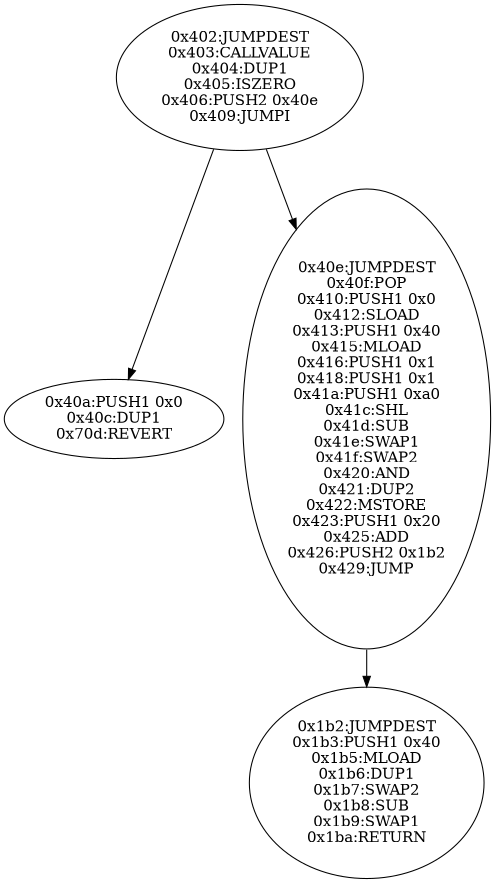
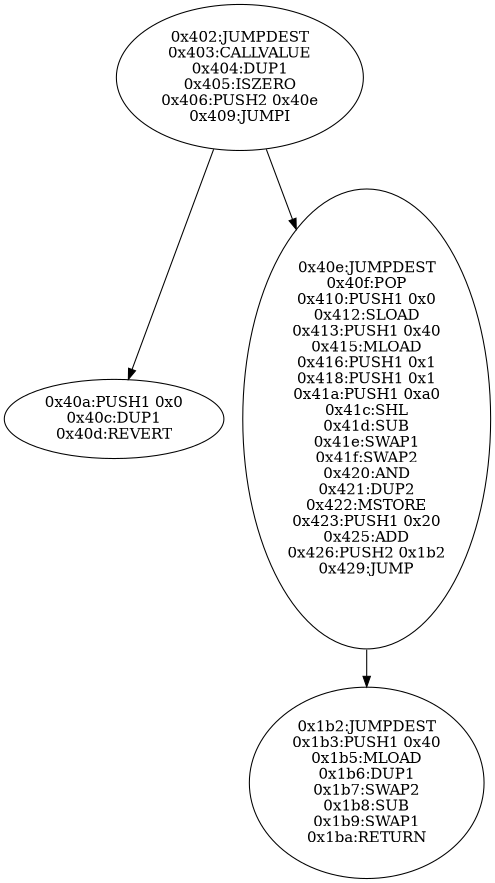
node "0x40a:PUSH1 0x0 0x40c:DUP1 0x70d:REVERT": label "0x40a:PUSH1 0x0 0x40c:DUP1 0x70d:REVERT" -> "0x40a:PUSH1 0x0 0x40c:DUP1 0x40d:REVERT"
